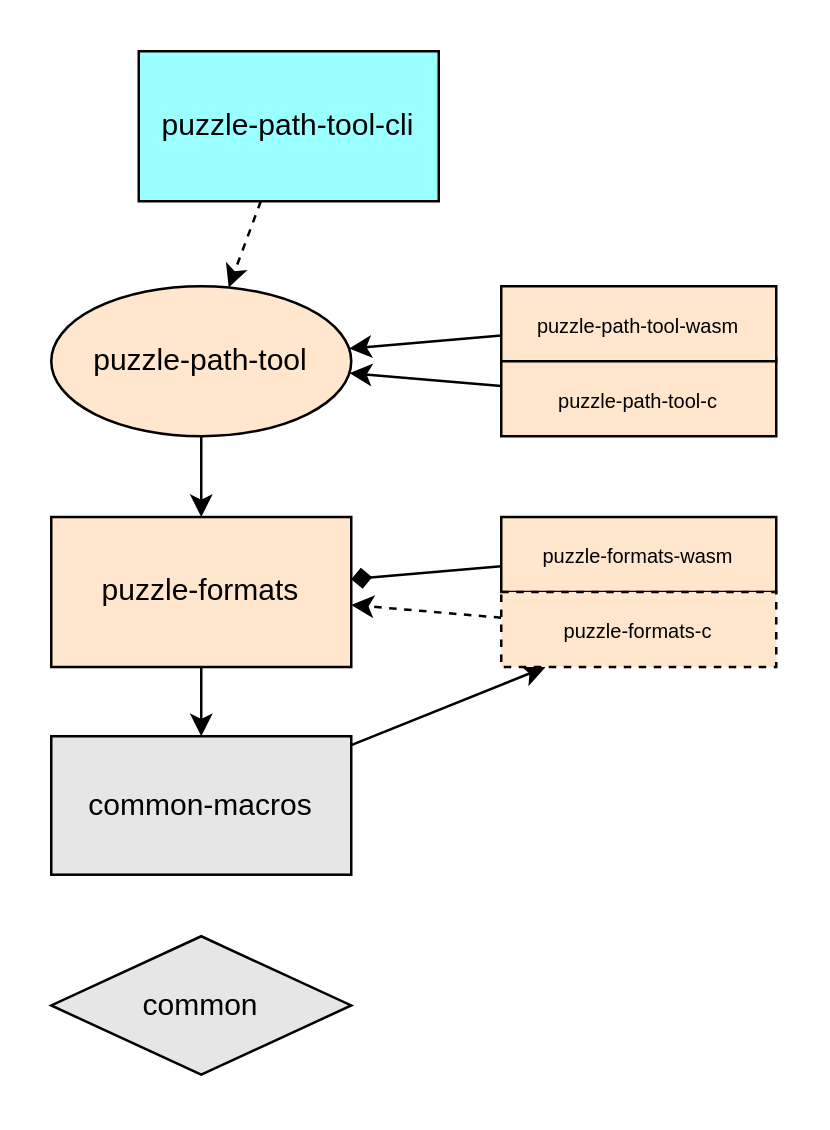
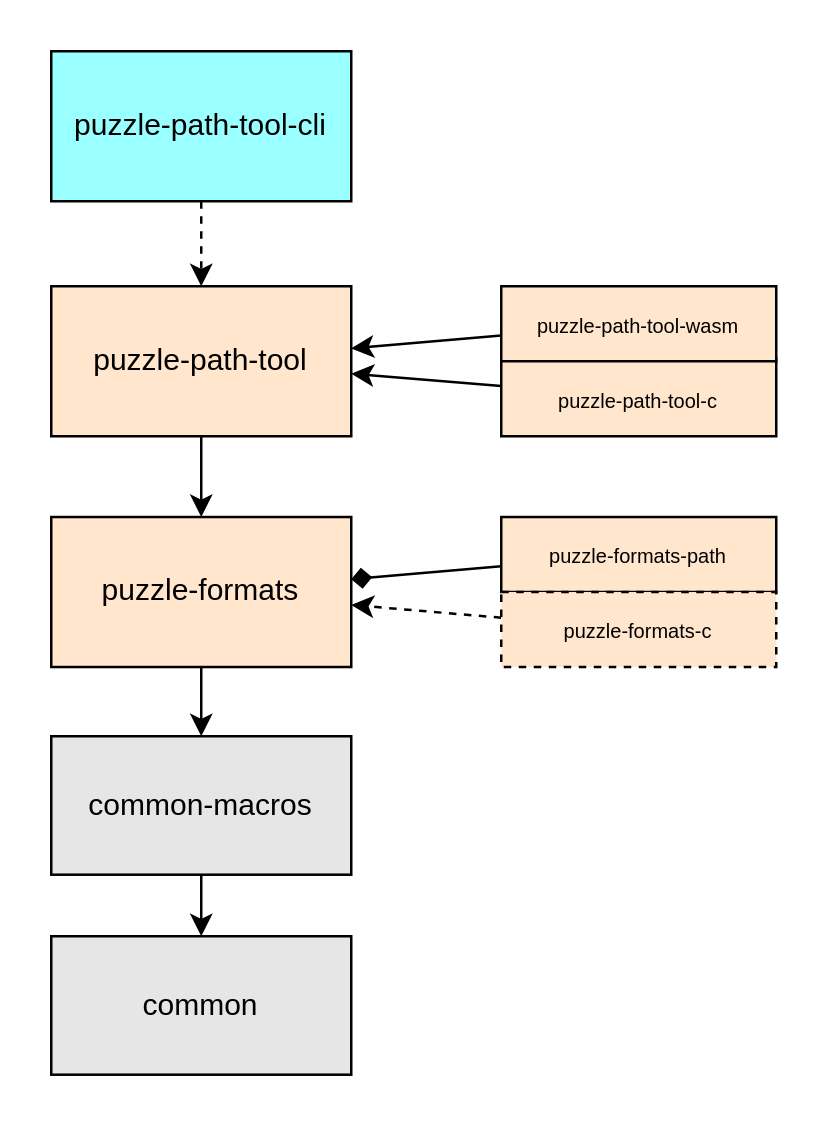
node "puzzle-path-tool-cli": moved (289, 126) -> (201, 126)
node "puzzle-path-tool": shape ellipse -> rectangle
node "puzzle-formats-wasm": label "puzzle-formats-wasm" -> "puzzle-formats-path"
edge "common-macros" -> "puzzle-formats-c": now "common-macros" -> "common"
node "common": shape diamond -> rectangle
